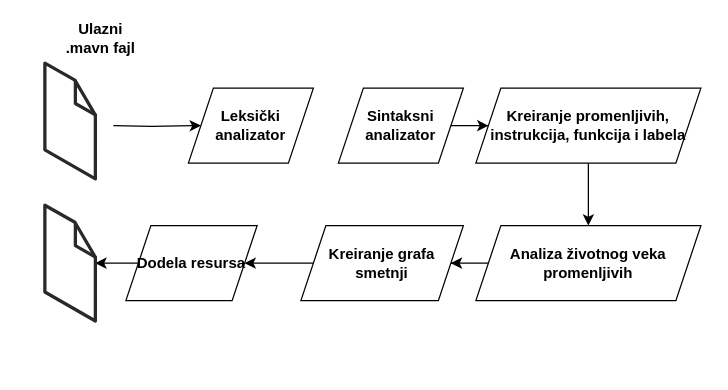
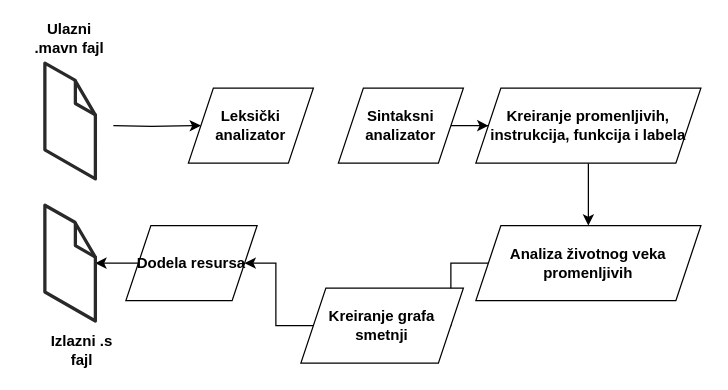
node "Ulazni .mavn fajl": moved (101, 38) -> (70, 38)
node "Kreiranje grafa smetnji": moved (382, 263) -> (382, 326)
node "Izlazni .s fajl": added
